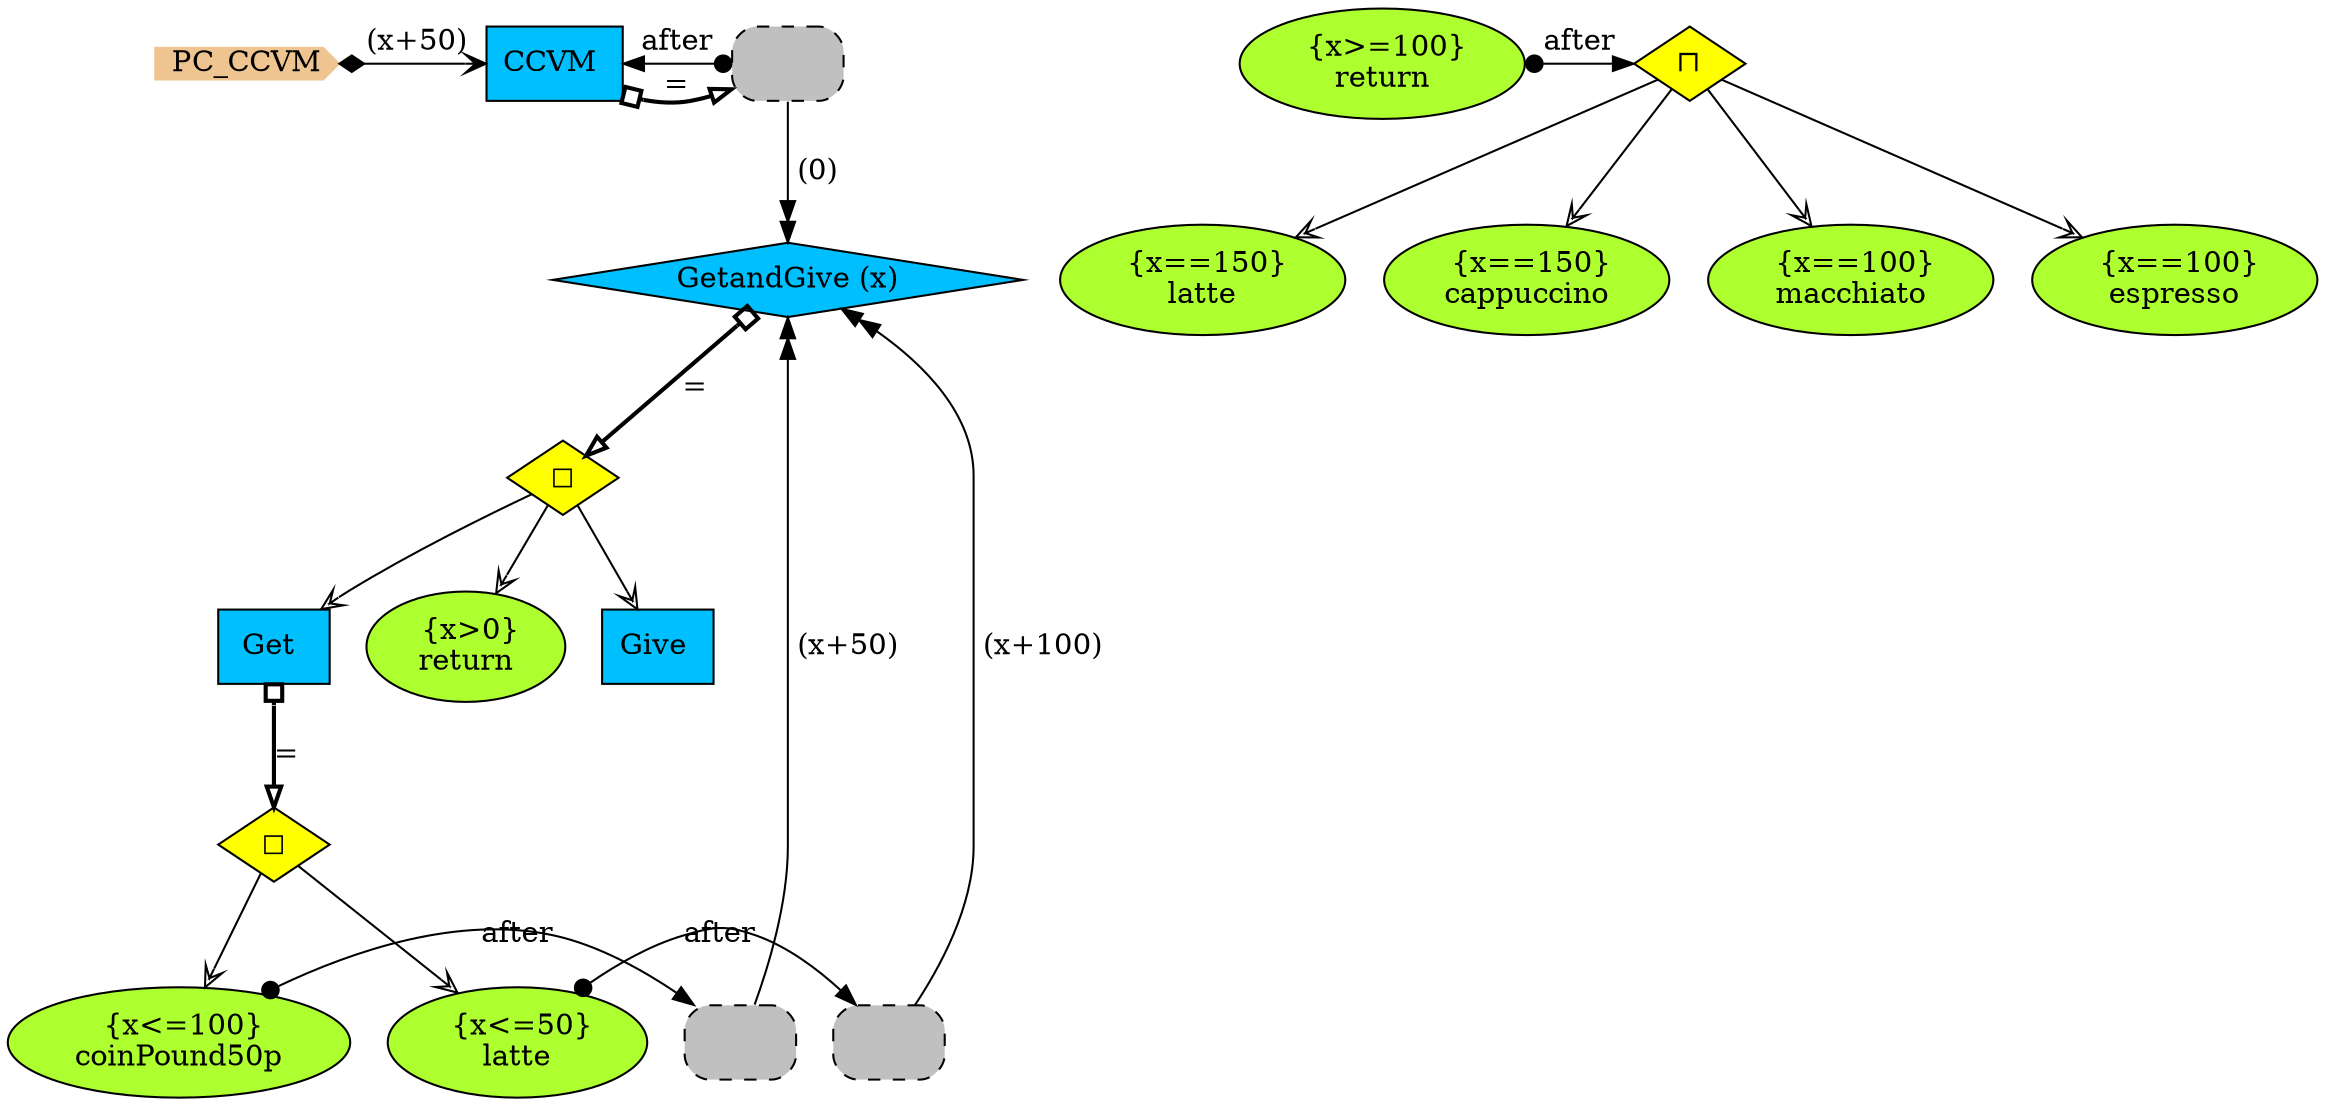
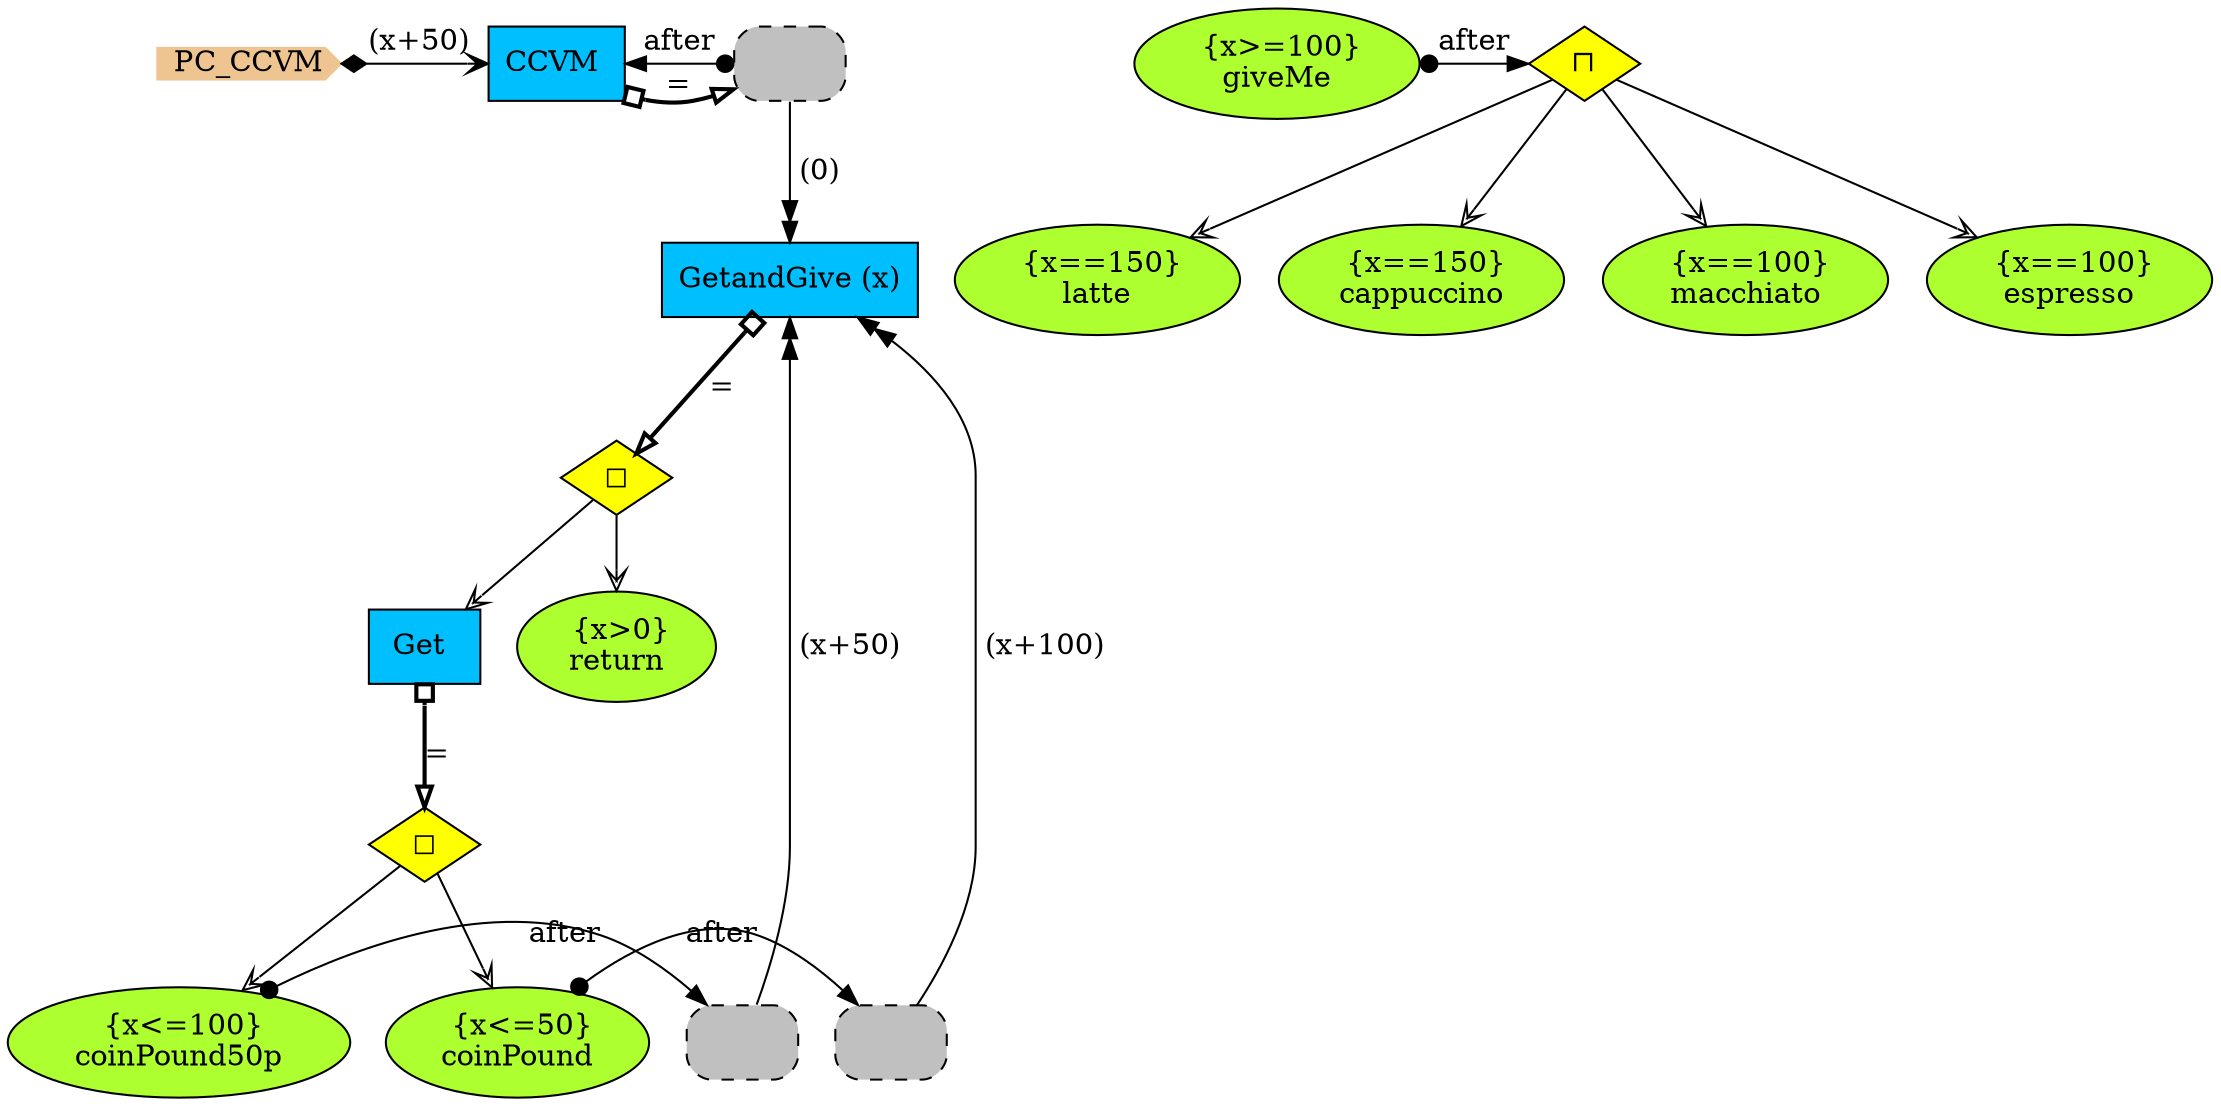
node "{x>=100} return": label "{x>=100} return" -> "{x>=100} giveMe"
node "GetandGive (x)": shape diamond -> box
node "Give": removed
node "{x<=50} latte": label "{x<=50} latte" -> "{x<=50} coinPound"
